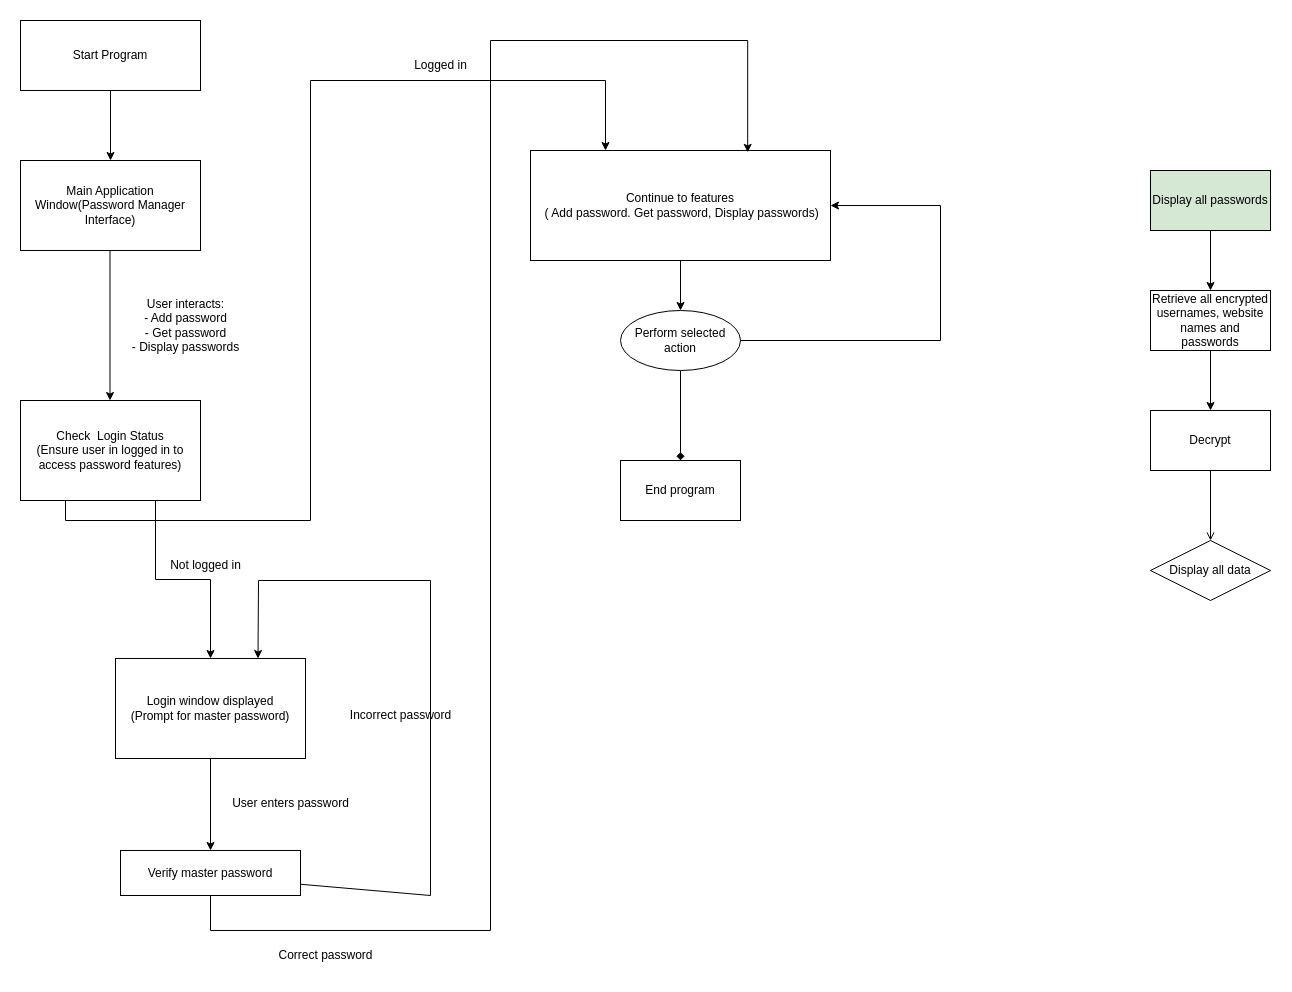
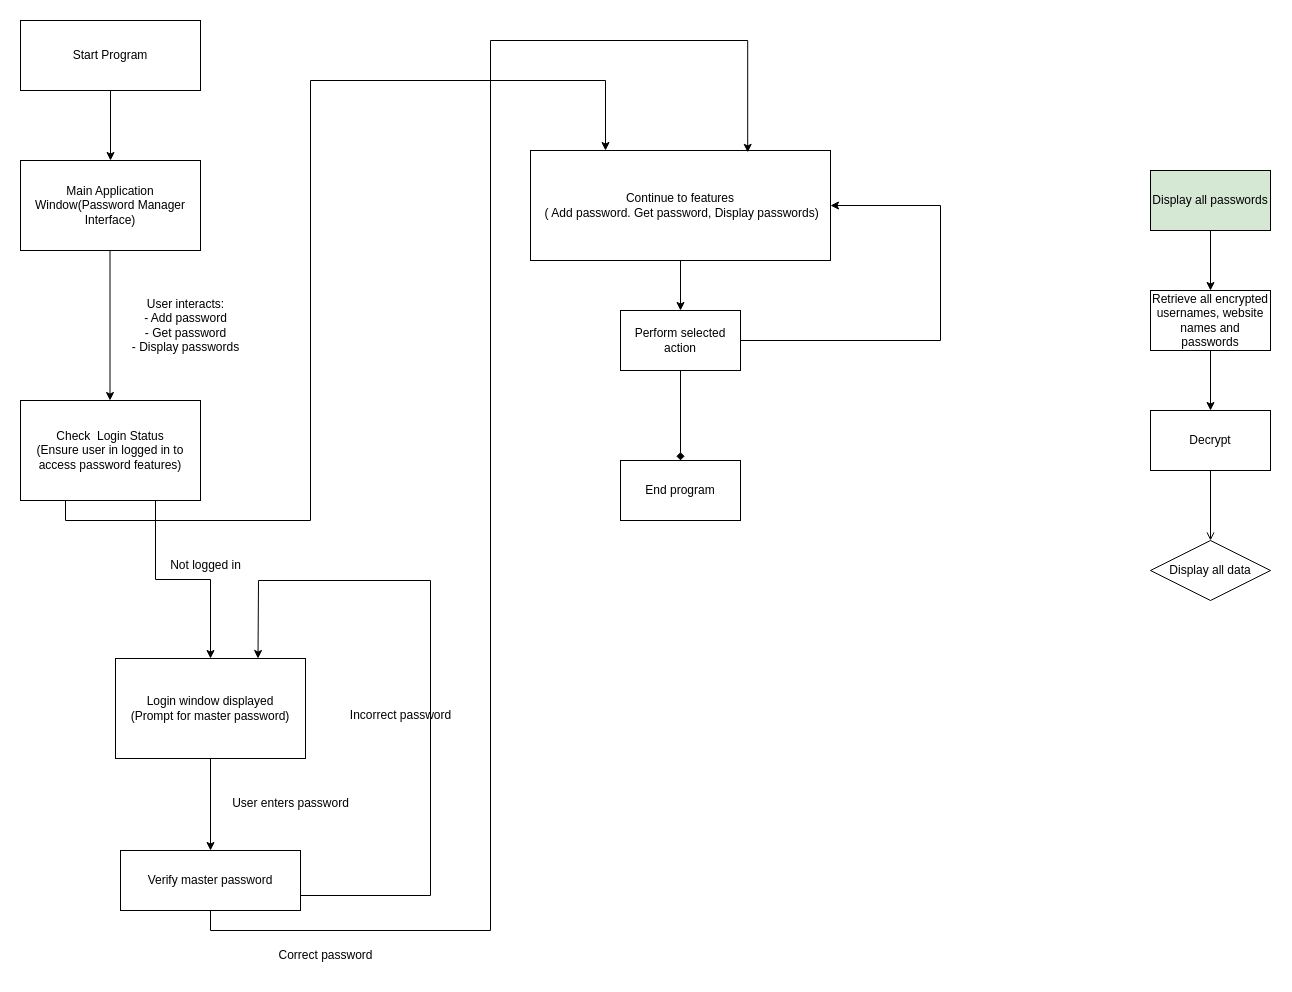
node "Logged in": removed
node "Perform selected action": shape ellipse -> rectangle
node "Verify master password": size 180x45 -> 180x60
